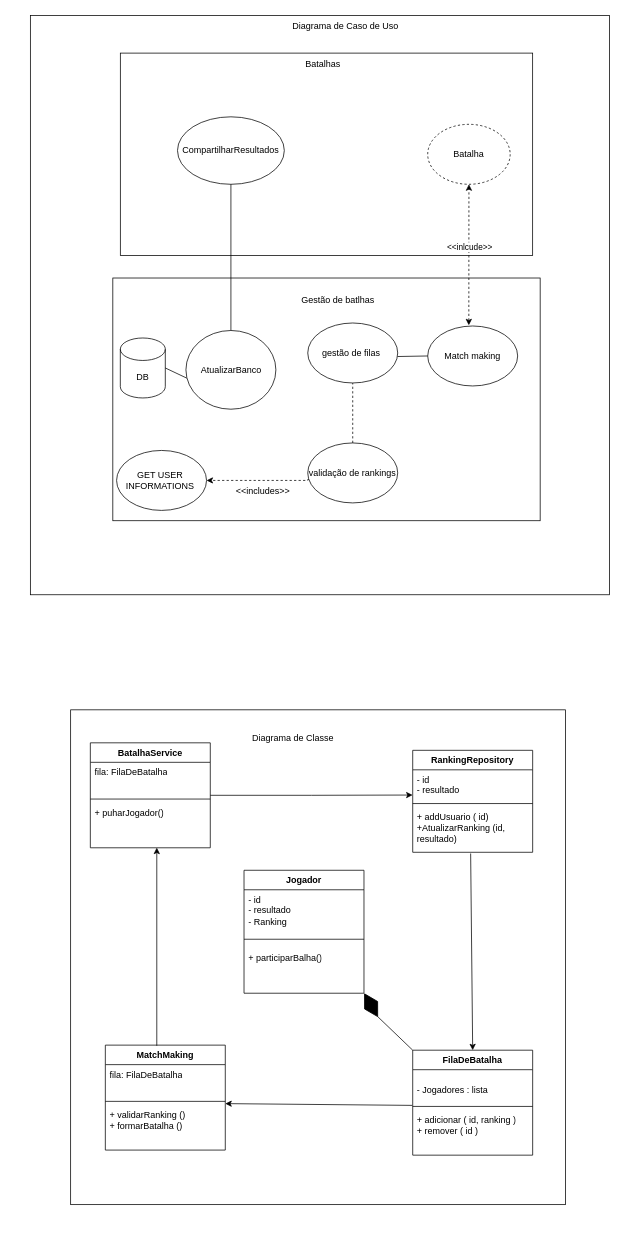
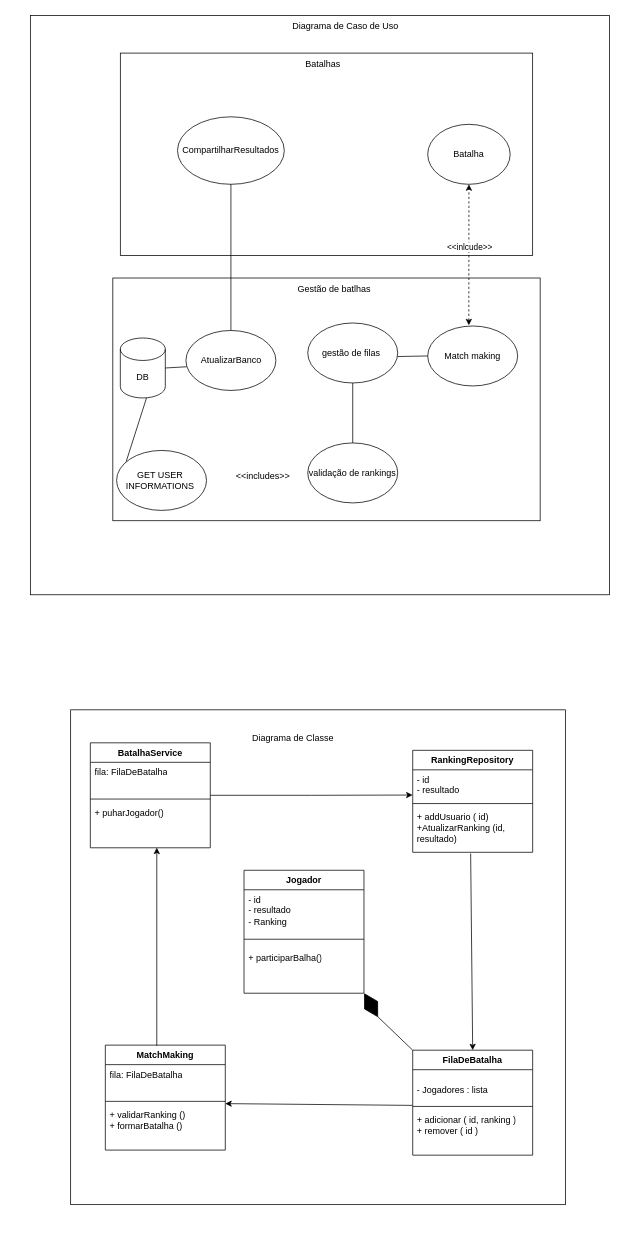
node "Batalha": style dashed -> solid
node "Gestão de batlhas": moved (338, 300) -> (334, 289)
node "AtualizarBanco": size 90x79 -> 90x60
edge "gestão de filas" -- "validação de rankings": style dashed -> solid
edge "DB" -- "GET USER INFORMATIONS": added
edge "validação de rankings" -> "GET USER INFORMATIONS": removed
node "<<includes>>": moved (263, 492) -> (263, 477)
